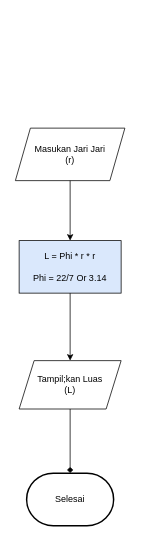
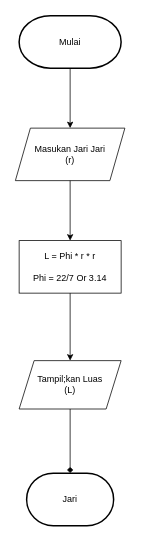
node "Mulai": added
edge "Mulai" -> "Masukan Jari Jari (r)": added
node "L = Phi * r * r Phi = 22/7 Or 3.14": fillcolor #dae8fc -> #ffffff
node "Selesai": label "Selesai" -> "Jari"
